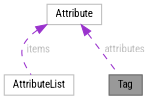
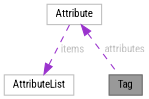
edge "AttributeList" -> "Attribute": reversed
